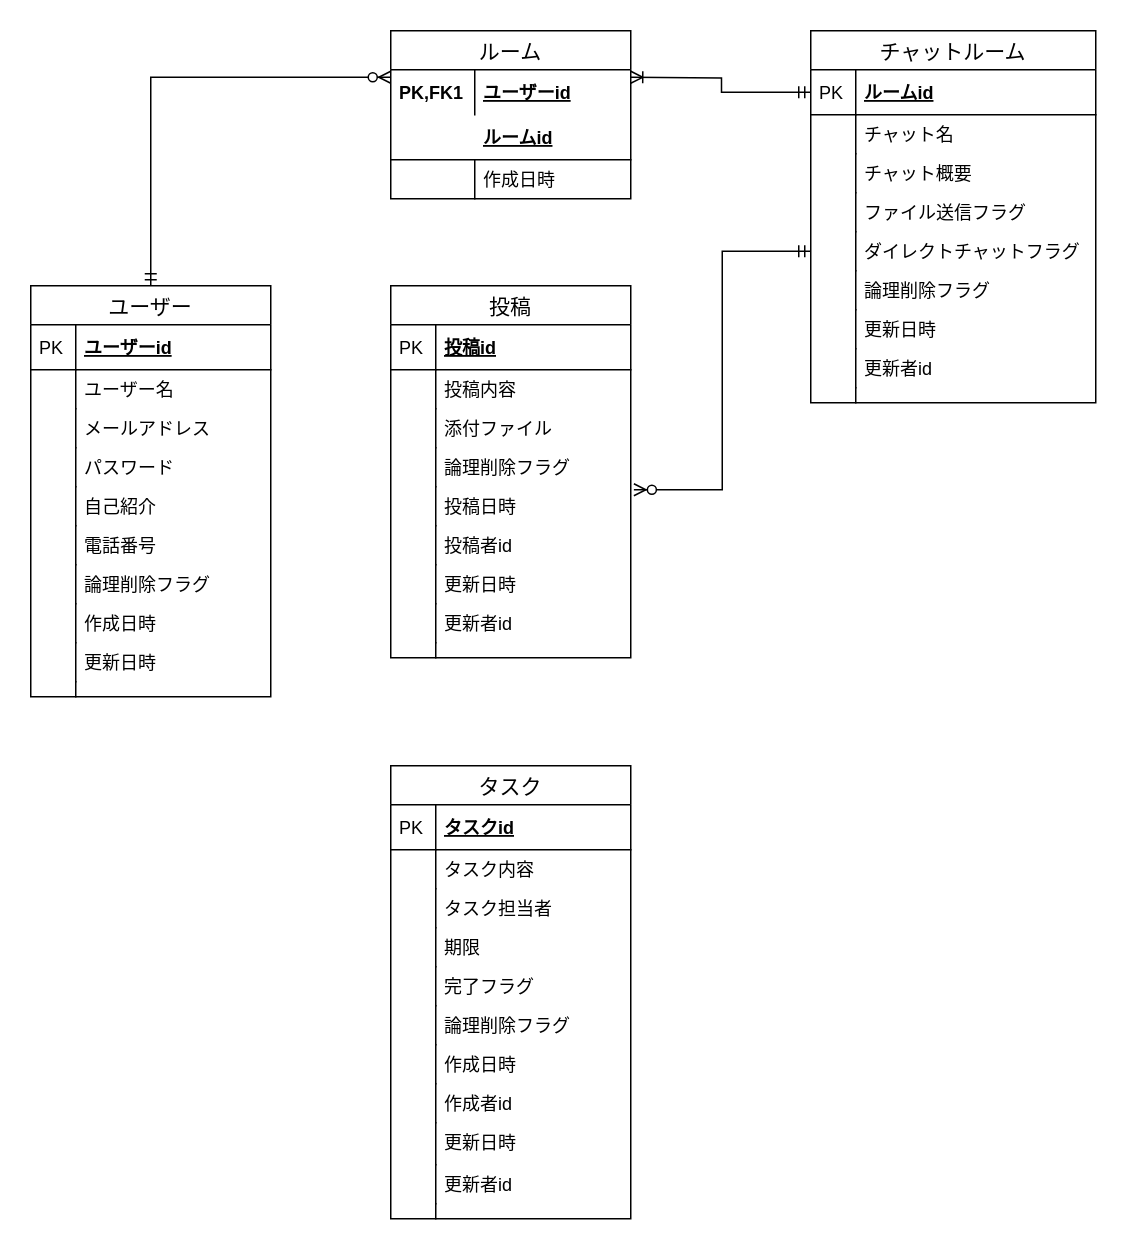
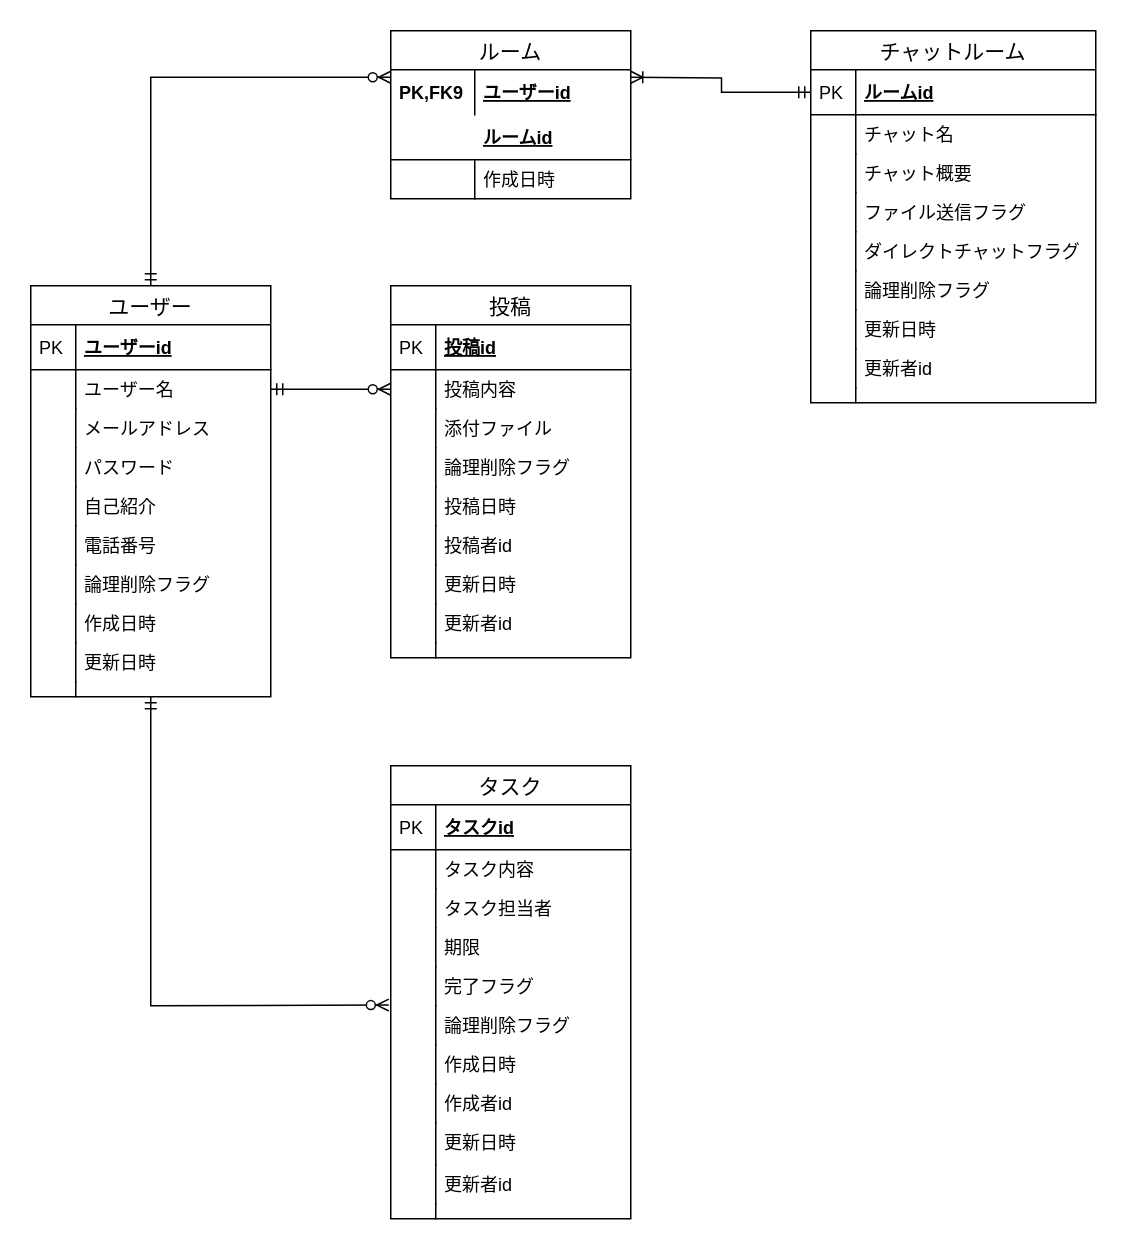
node "PK,FK1": label "PK,FK1" -> "PK,FK9"
edge "ダイレクトチャットフラグ" -- "投稿日時": removed
edge "ユーザー名" -- "投稿内容": added
edge "ユーザー" -- "完了フラグ": added
